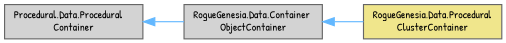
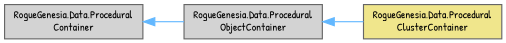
node "Procedural.Data.Procedural Container": label "Procedural.Data.Procedural Container" -> "RogueGenesia.Data.Procedural Container"
node "RogueGenesia.Data.Container ObjectContainer": label "RogueGenesia.Data.Container ObjectContainer" -> "RogueGenesia.Data.Procedural ObjectContainer"
